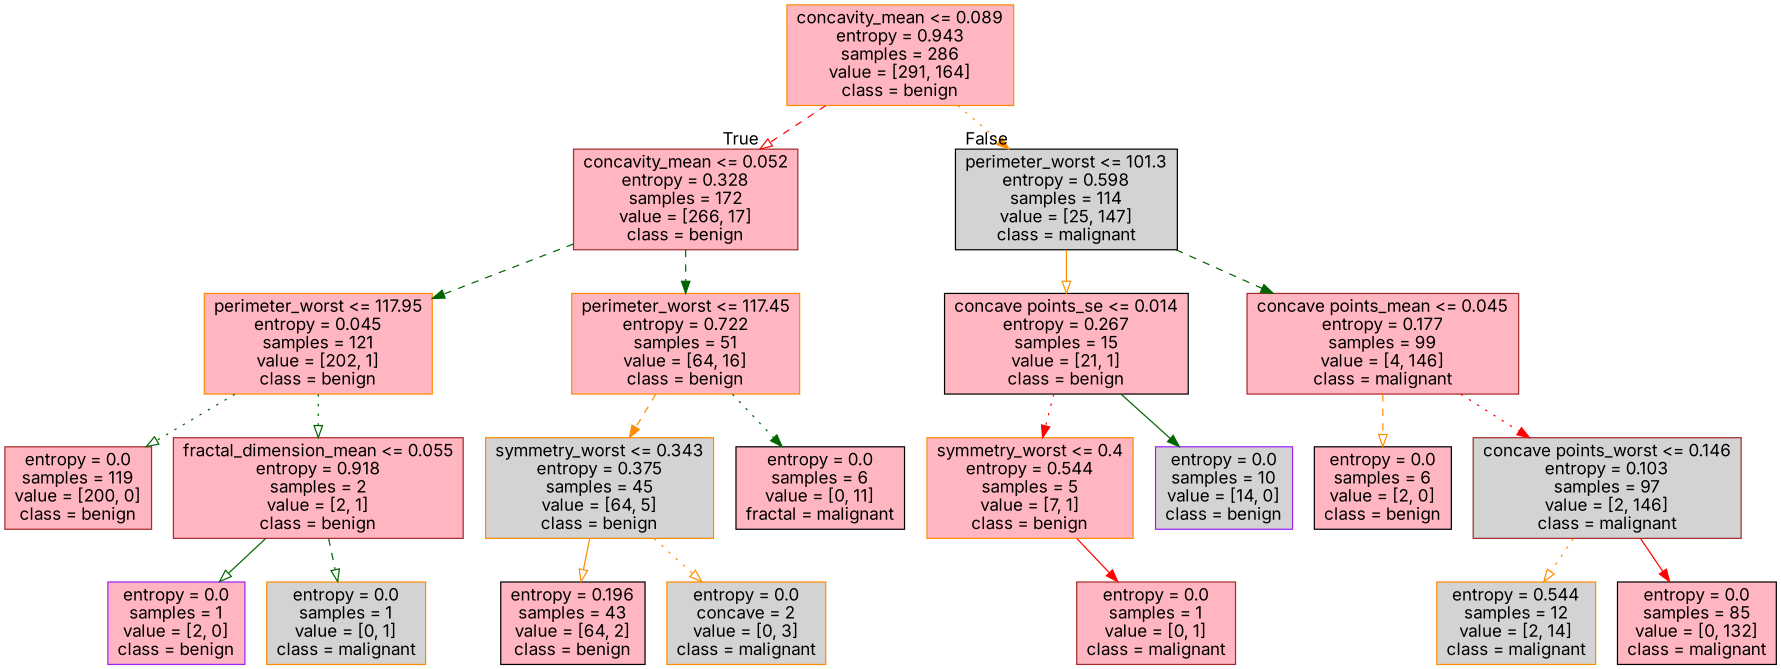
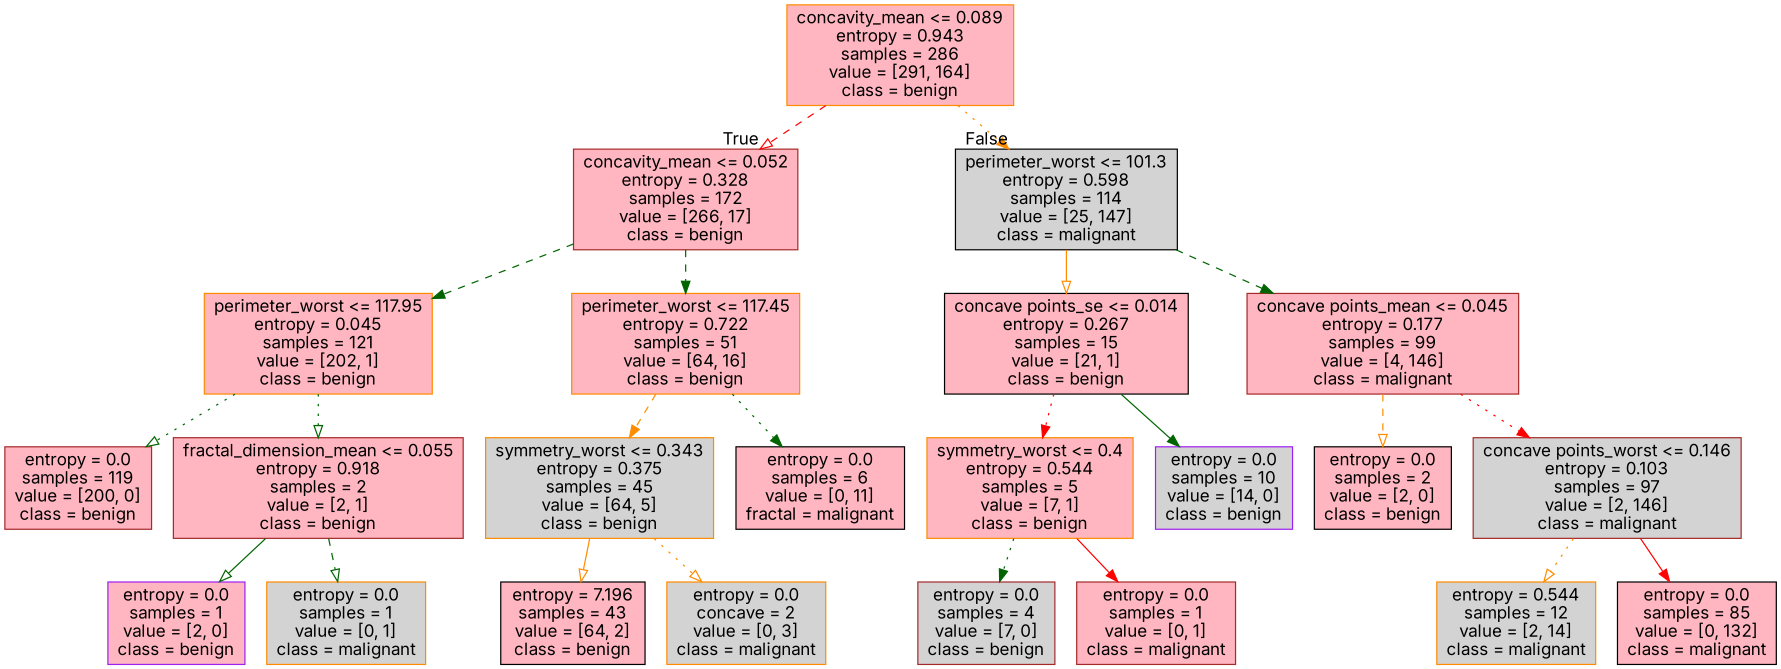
node "entropy = 0.0 samples = 6 value = [2, 0] class = benign": label "entropy = 0.0 samples = 6 value = [2, 0] class = benign" -> "entropy = 0.0 samples = 2 value = [2, 0] class = benign"
node "entropy = 0.196 samples = 43 value = [64, 2] class = benign": label "entropy = 0.196 samples = 43 value = [64, 2] class = benign" -> "entropy = 7.196 samples = 43 value = [64, 2] class = benign"
node "entropy = 0.0 samples = 4 value = [7, 0] class = benign": added
